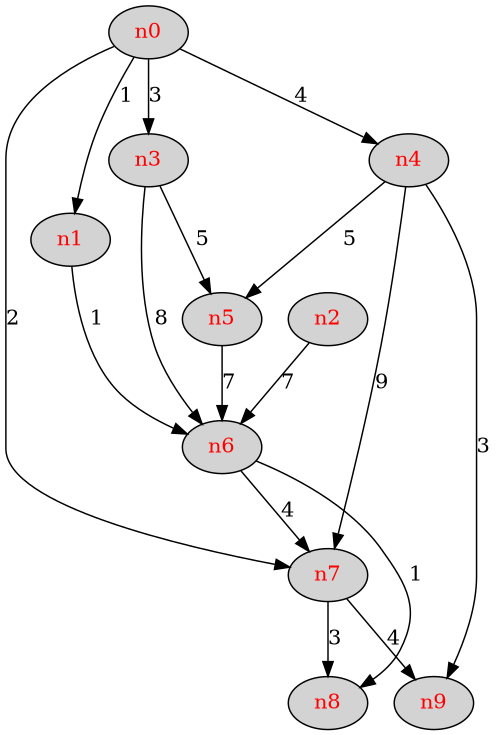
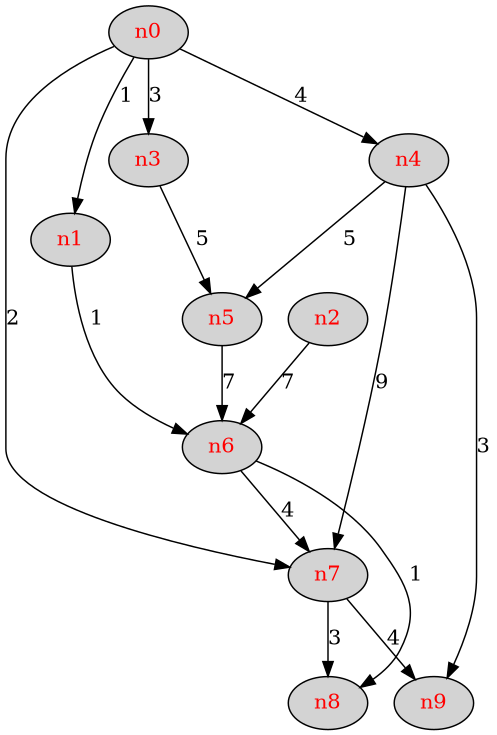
edge "n3" -> "n6": removed, label "8"
